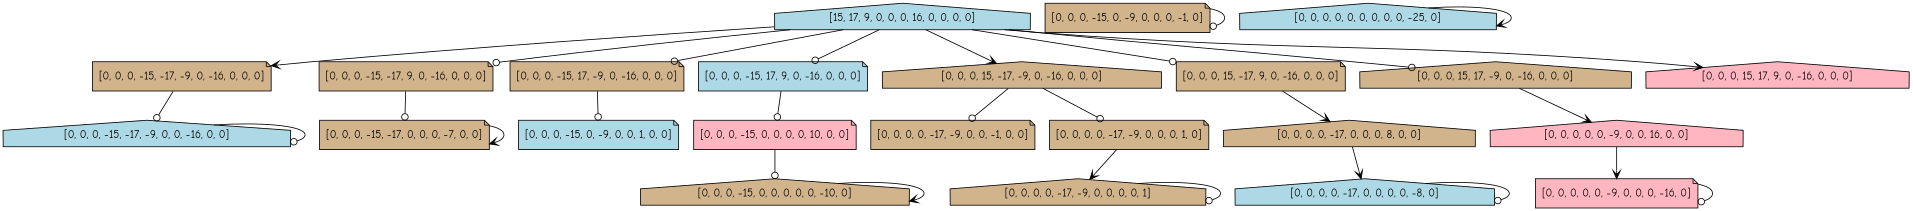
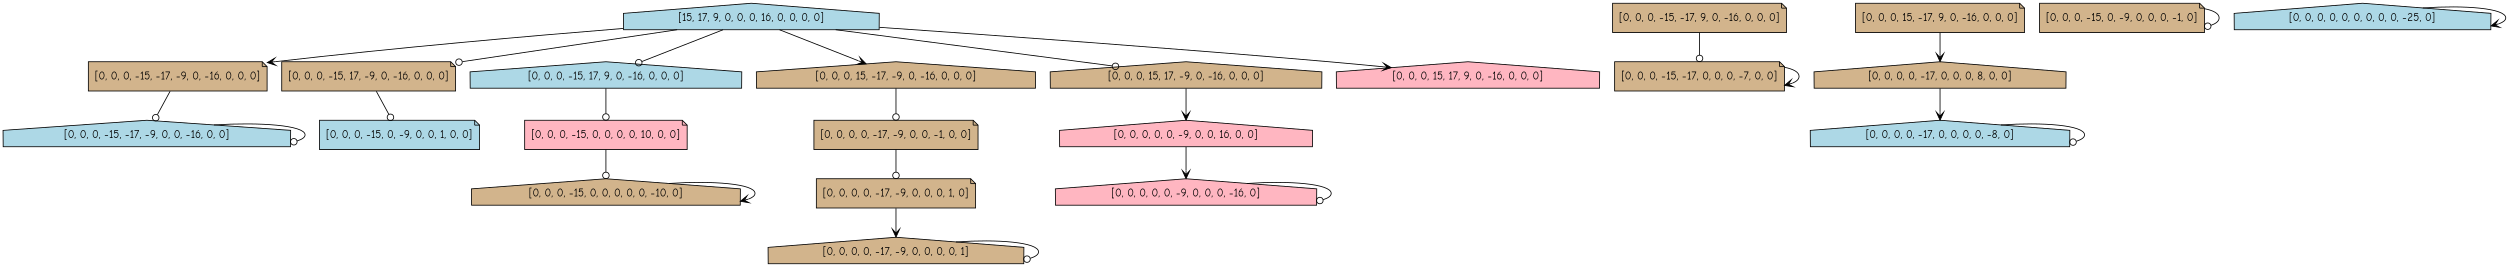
edge "[15, 17, 9, 0, 0, 0, 16, 0, 0, 0, 0]" -> "[0, 0, 0, -15, -17, 9, 0, -16, 0, 0, 0]": removed
edge "[15, 17, 9, 0, 0, 0, 16, 0, 0, 0, 0]" -> "[0, 0, 0, 15, -17, 9, 0, -16, 0, 0, 0]": removed
node "[0, 0, 0, -15, 17, 9, 0, -16, 0, 0, 0]": shape note -> house
edge "[0, 0, 0, 15, -17, -9, 0, -16, 0, 0, 0]" -> "[0, 0, 0, 0, -17, -9, 0, 0, 0, 1, 0]": now "[0, 0, 0, 0, -17, -9, 0, 0, -1, 0, 0]" -> "[0, 0, 0, 0, -17, -9, 0, 0, 0, 1, 0]"
node "[0, 0, 0, 0, 0, -9, 0, 0, 0, -16, 0]": shape note -> house
